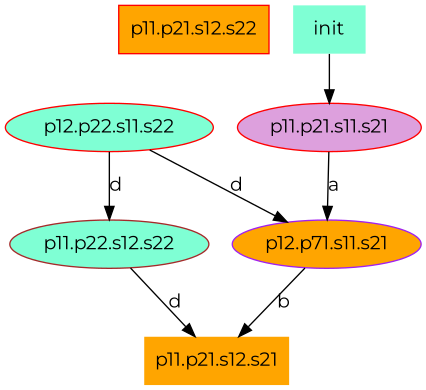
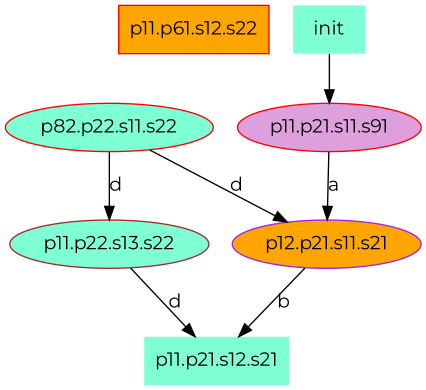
node "p11.p21.s12.s22": label "p11.p21.s12.s22" -> "p11.p61.s12.s22"
node "p12.p22.s11.s22": label "p12.p22.s11.s22" -> "p82.p22.s11.s22"
node "p11.p21.s11.s21": label "p11.p21.s11.s21" -> "p11.p21.s11.s91"
node "p11.p22.s12.s22": label "p11.p22.s12.s22" -> "p11.p22.s13.s22"
node "p12.p71.s11.s21": label "p12.p71.s11.s21" -> "p12.p21.s11.s21"
node "p11.p21.s12.s21": fillcolor orange -> aquamarine
